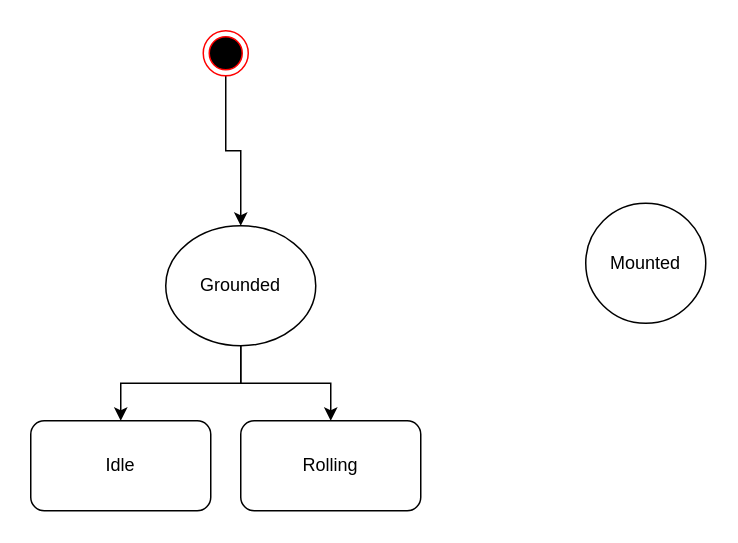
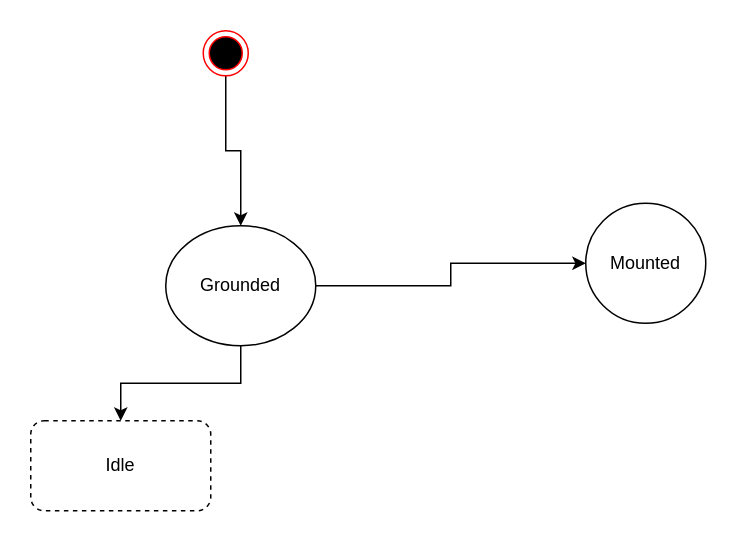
edge "Grounded" -> "Mounted": added
edge "Grounded" -> "Rolling": removed
node "Idle": style solid -> dashed
node "Rolling": removed
